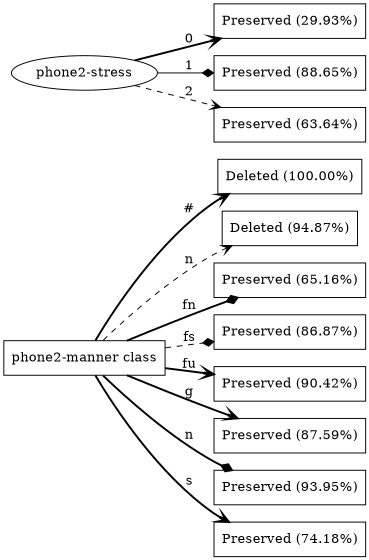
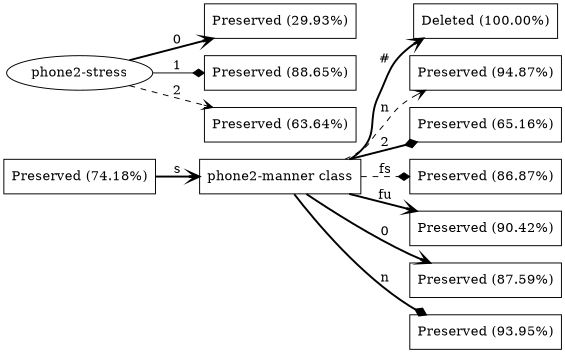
node "Deleted (94.87%)": label "Deleted (94.87%)" -> "Preserved (94.87%)"
edge "phone2-manner class" -> "Preserved (65.16%)": label "fn" -> "2"
edge "phone2-manner class" -> "Preserved (87.59%)": label "g" -> "0"
edge "phone2-manner class" -> "Preserved (74.18%)": reversed
